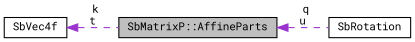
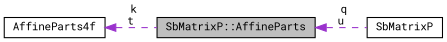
node "SbVec4f": label "SbVec4f" -> "AffineParts4f"
node "SbRotation": label "SbRotation" -> "SbMatrixP"
